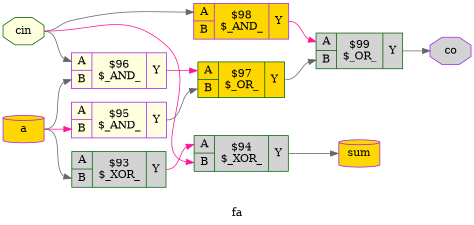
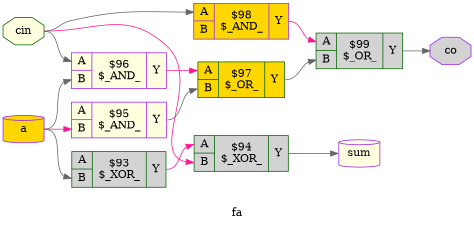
node "sum": fillcolor gold -> lightyellow
